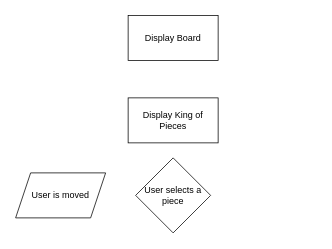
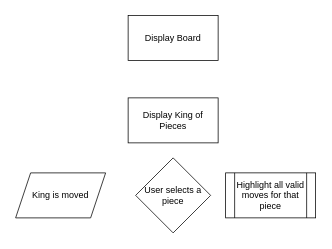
node "User is moved": label "User is moved" -> "King is moved"
node "Highlight all valid moves for that piece": added
